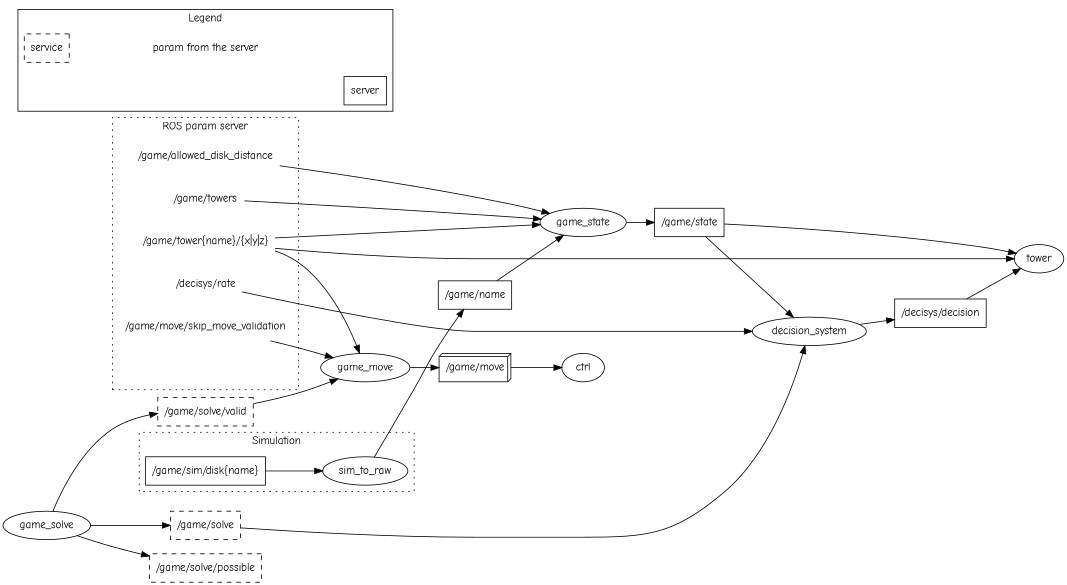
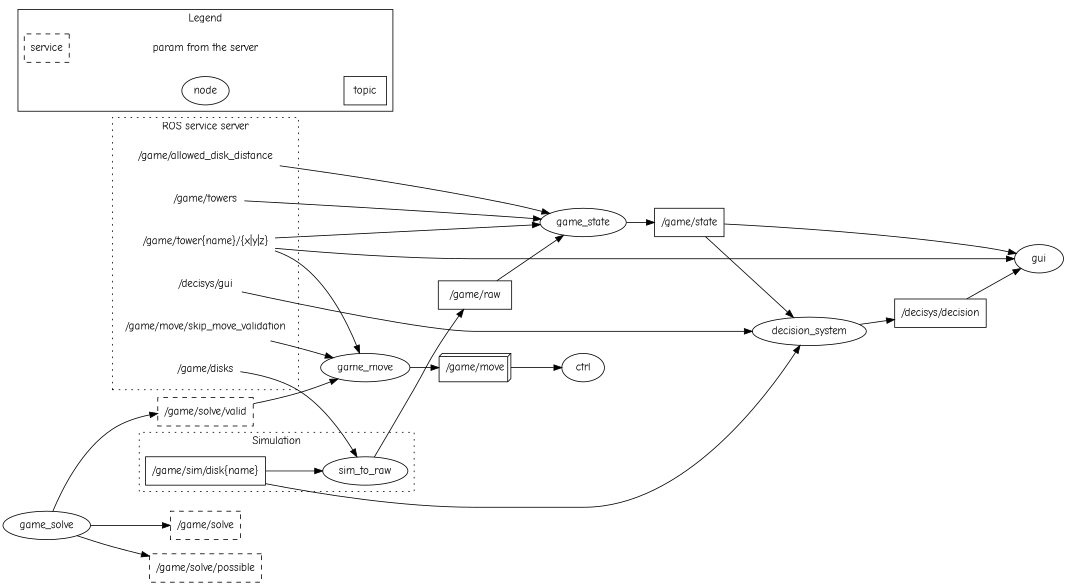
node "node": added
node "server": label "server" -> "topic"
cluster "ROS param server": label "ROS param server" -> "ROS service server"
node "tower": label "tower" -> "gui"
node "/decisys/rate": label "/decisys/rate" -> "/decisys/gui"
node "/game/name": label "/game/name" -> "/game/raw"
node "/game/disks": added
edge "/game/solve" -> "decision_system": now "/game/sim/disk{name}" -> "decision_system"
